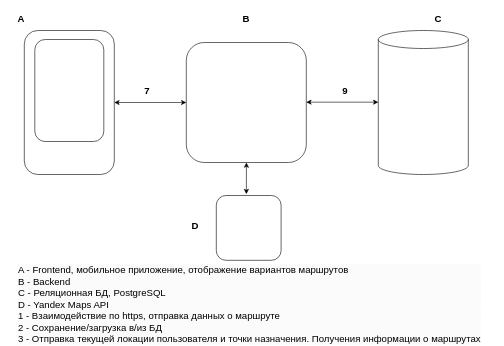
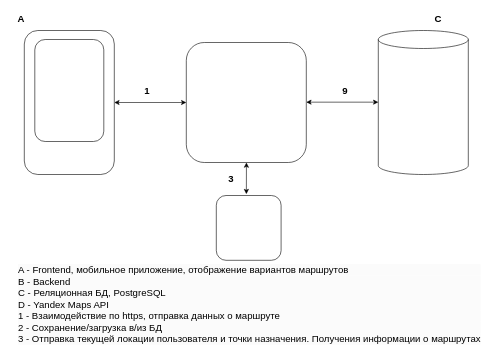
node "B": removed
node "7": label "7" -> "1"
node "3": added
node "D": removed
